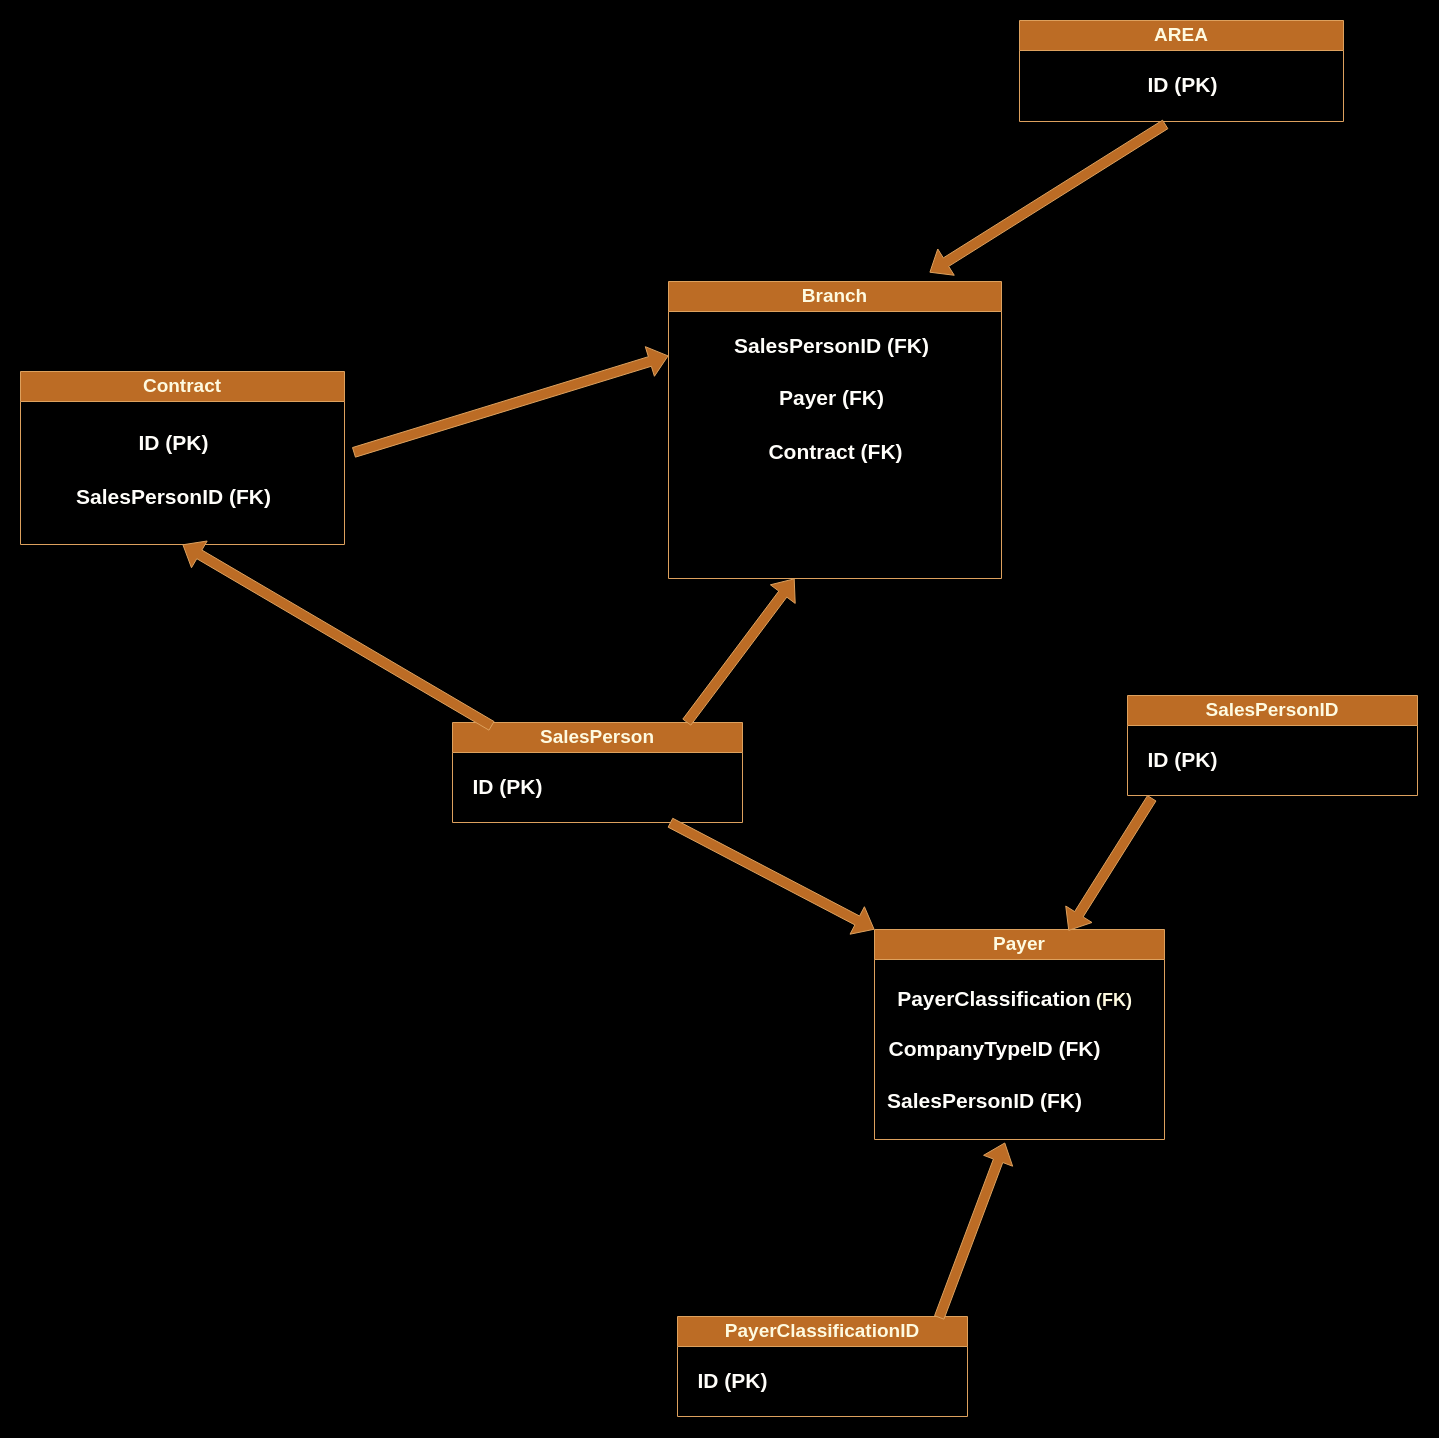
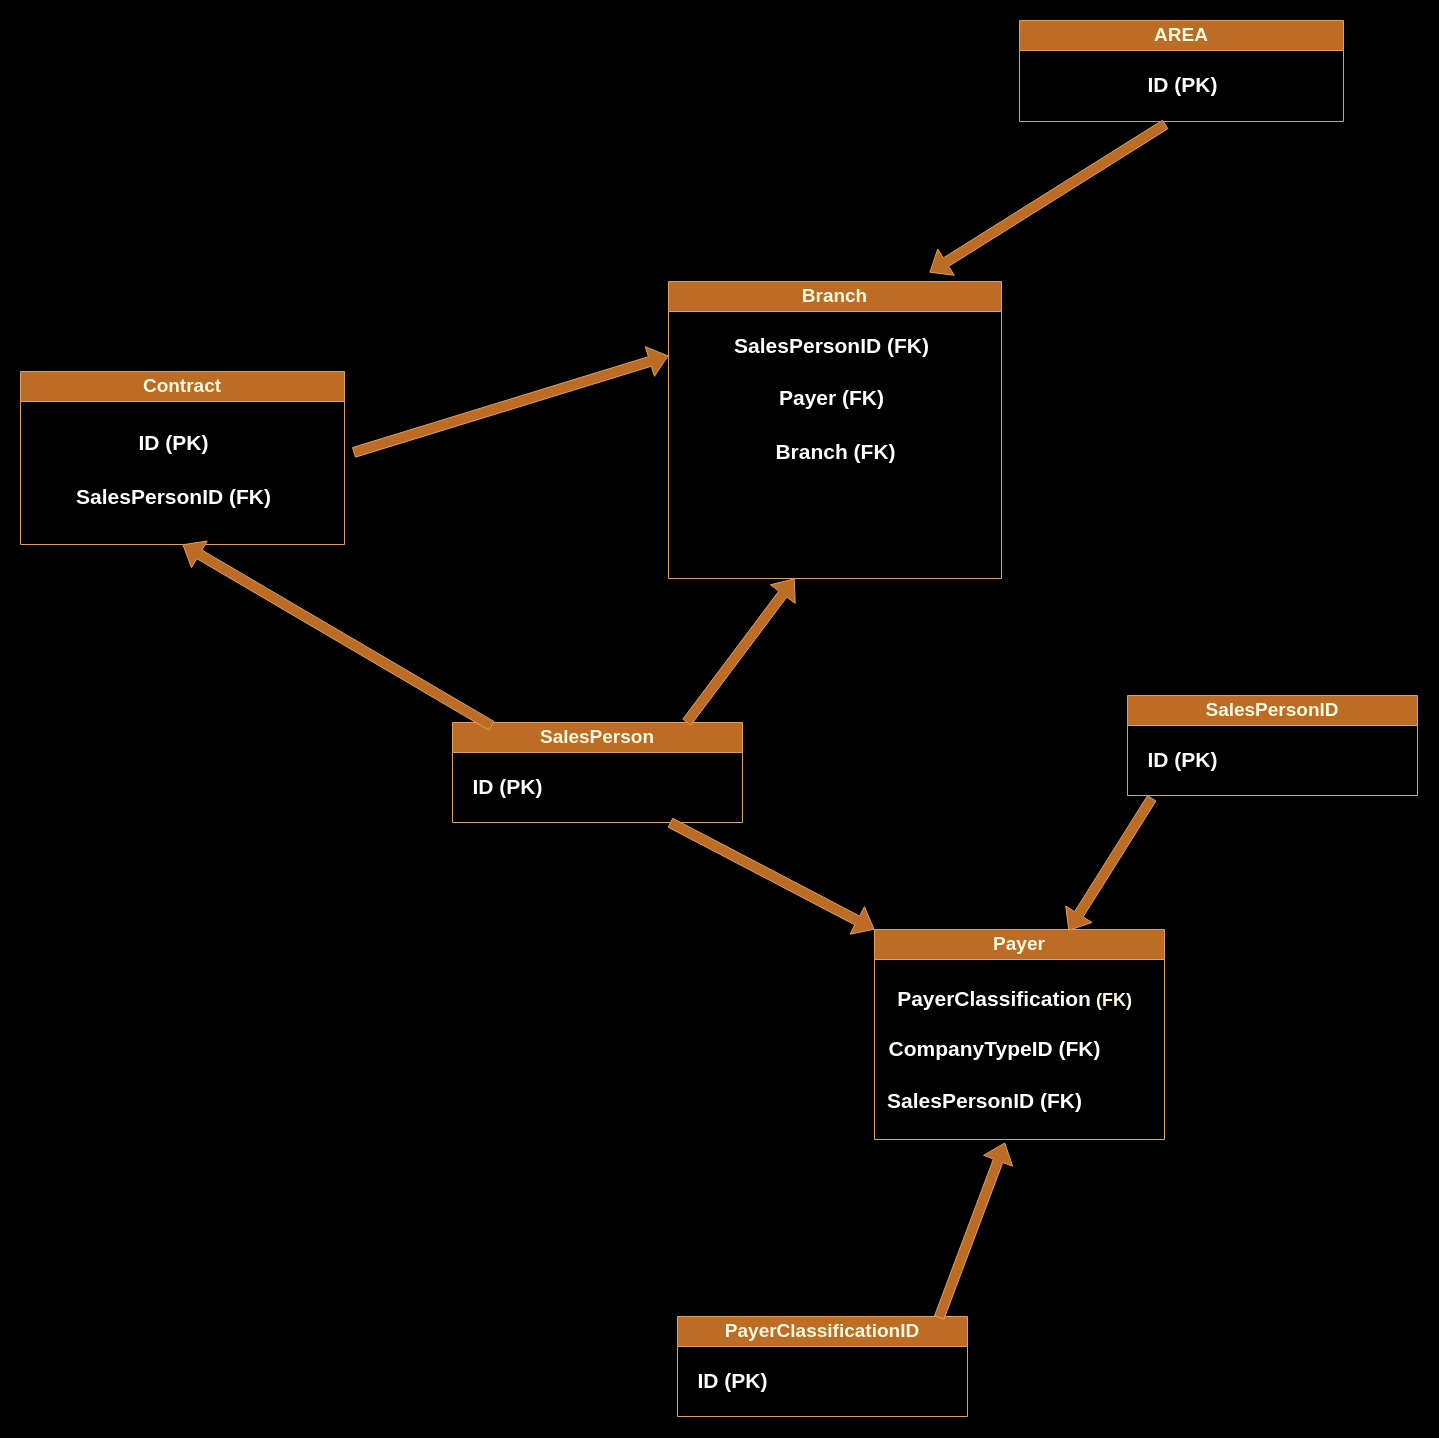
node "Contract (FK)": label "Contract (FK)" -> "Branch (FK)"
